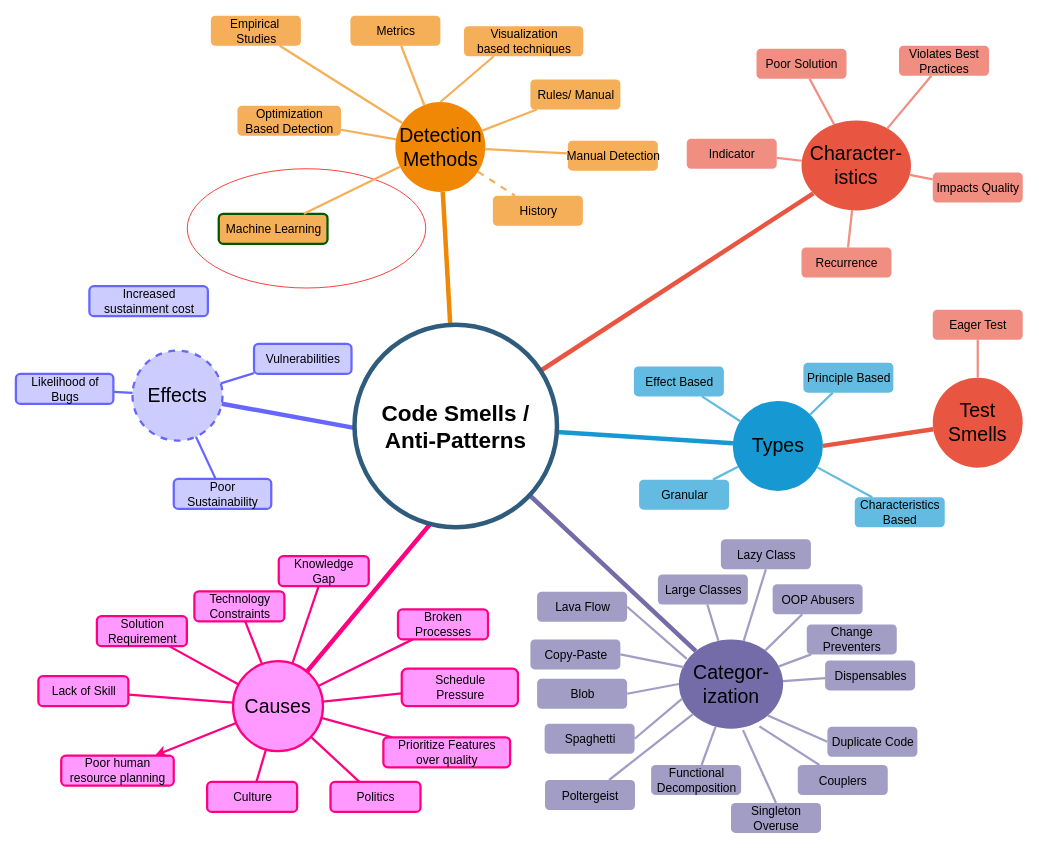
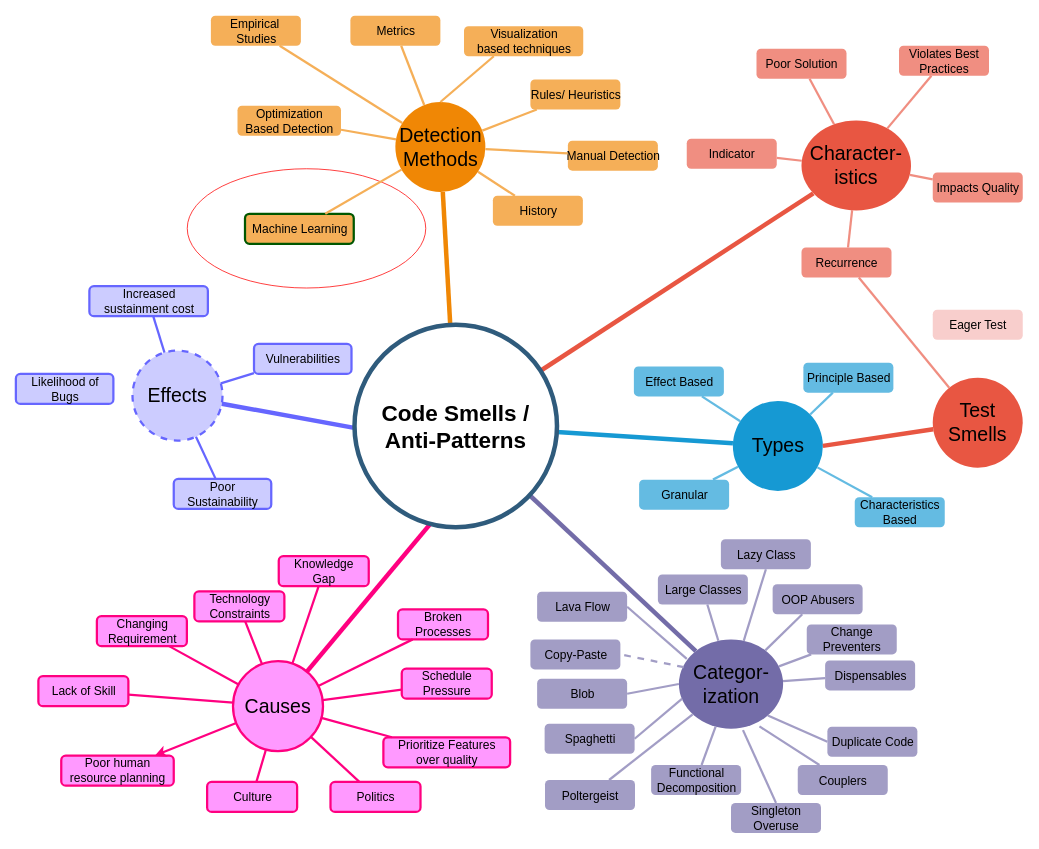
node "Rules/ Manual": label "Rules/ Manual" -> "Rules/ Heuristics"
edge "Detection Methods" -- "History": style dashed -> solid
node "Machine Learning": moved (273, 229) -> (299, 229)
node "Eager Test": fillcolor #f08e81 -> #f8cecc
edge "Increased sustainment cost" -- "Effects": added
edge "Eager Test" -- "Test Smells": now "Recurrence" -- "Test Smells"
edge "Likelihood of Bugs" -- "Effects": removed
node "Solution Requirement": label "Solution Requirement" -> "Changing Requirement"
edge "Copy-Paste" -- "Categor-ization": style solid -> dashed
node "Schedule Pressure": size 116x38 -> 90x30
